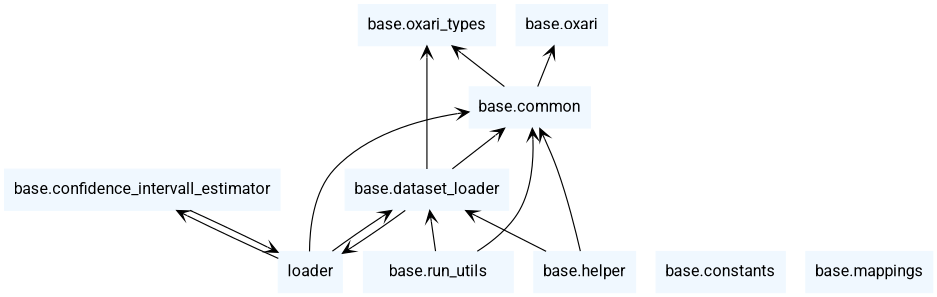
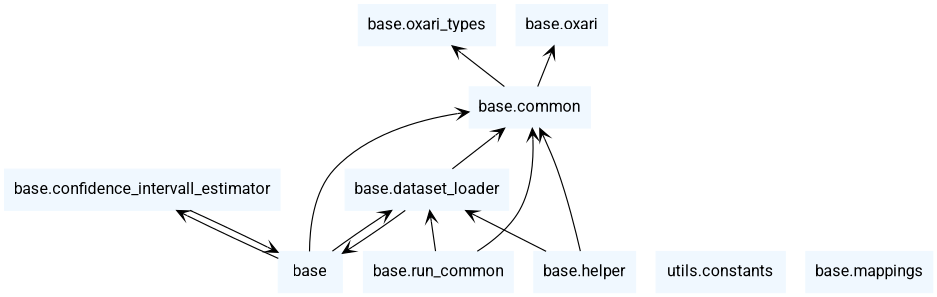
edge "base.dataset_loader" -> "base.oxari_types": removed
node "loader": label "loader" -> "base"
node "base.run_utils": label "base.run_utils" -> "base.run_common"
node "base.constants": label "base.constants" -> "utils.constants"
